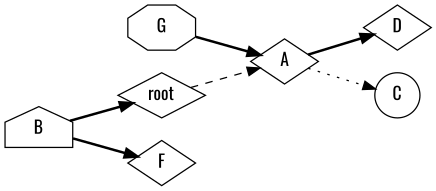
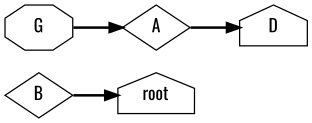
node "D": shape diamond -> house
edge "root" -> "A": removed
node "root": shape diamond -> house
node "C": removed
node "B": shape house -> diamond
node "F": removed
